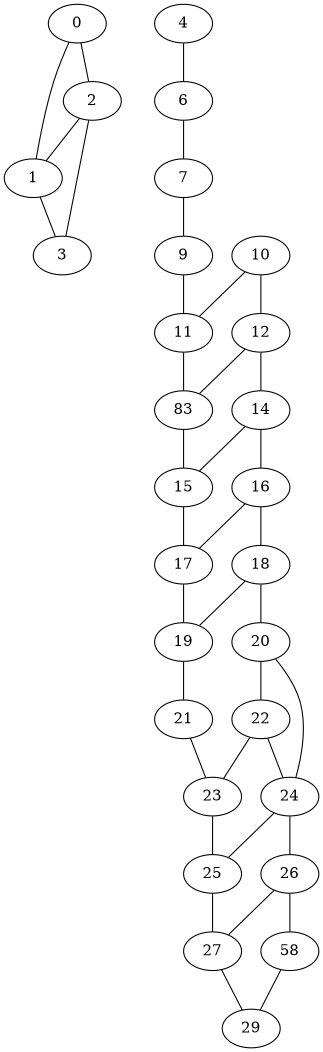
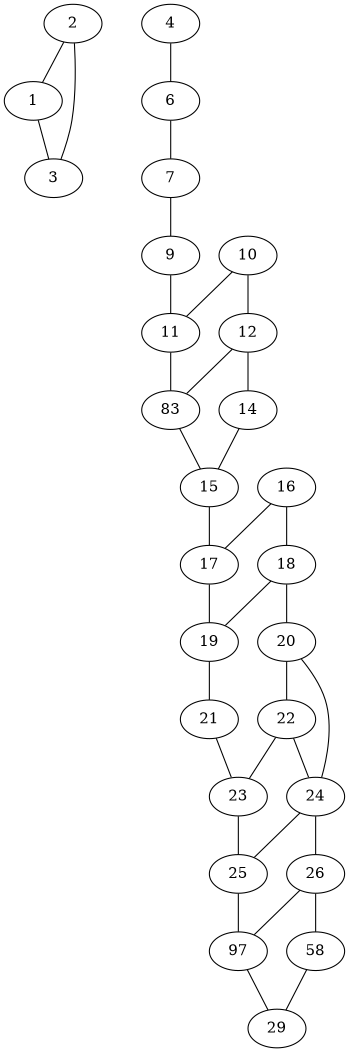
node "0": removed
edge "14" -- "16": removed
node "27": label "27" -> "97"
